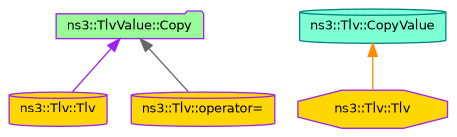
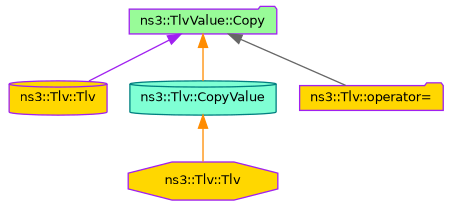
edge "ns3::Tlv::CopyValue" -> "ns3::TlvValue::Copy": added
node "ns3::Tlv::operator=": shape cylinder -> folder
